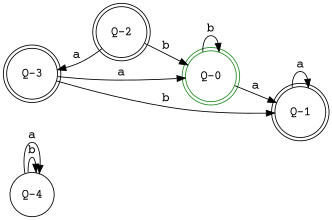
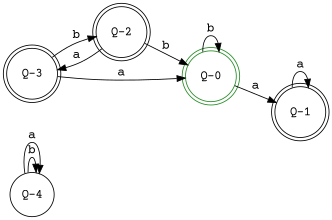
edge "Q-3" -> "Q-1": now "Q-3" -> "Q-2"
